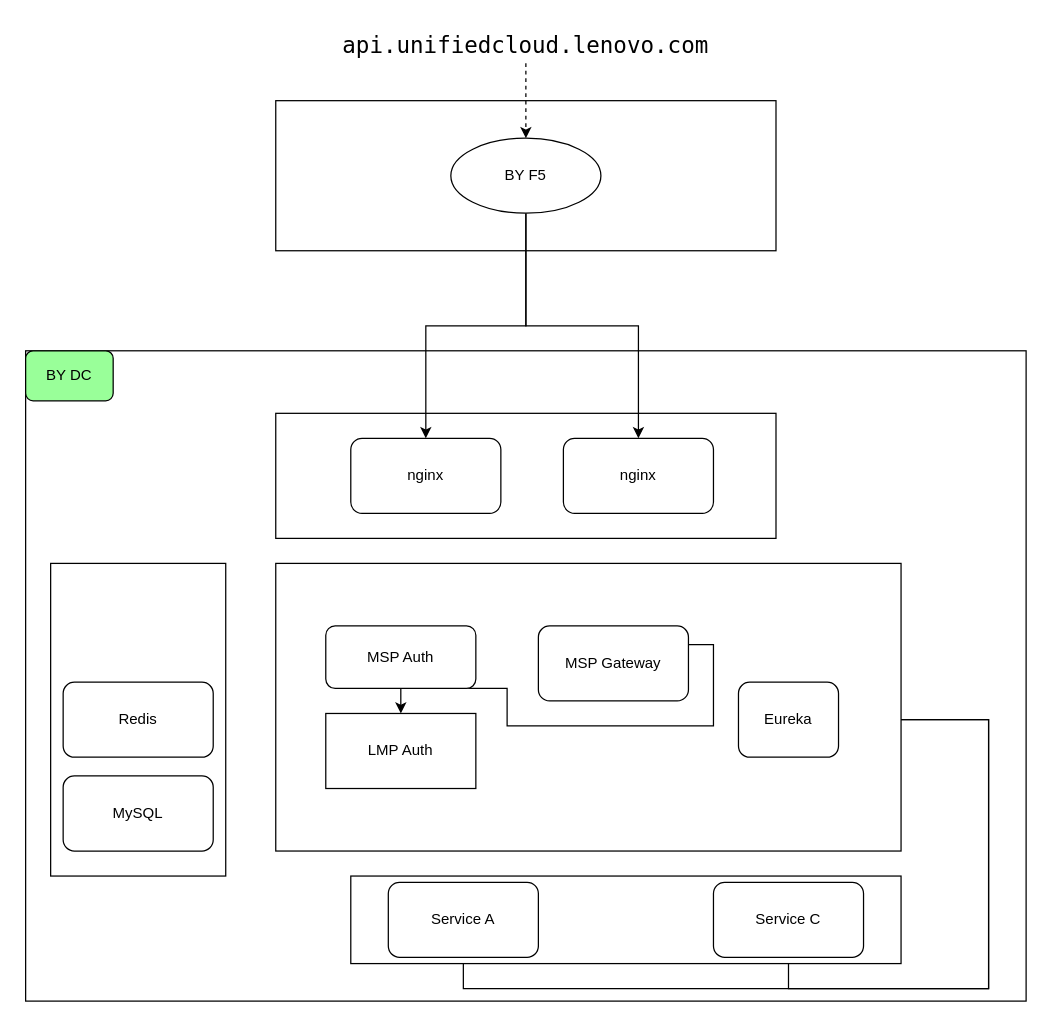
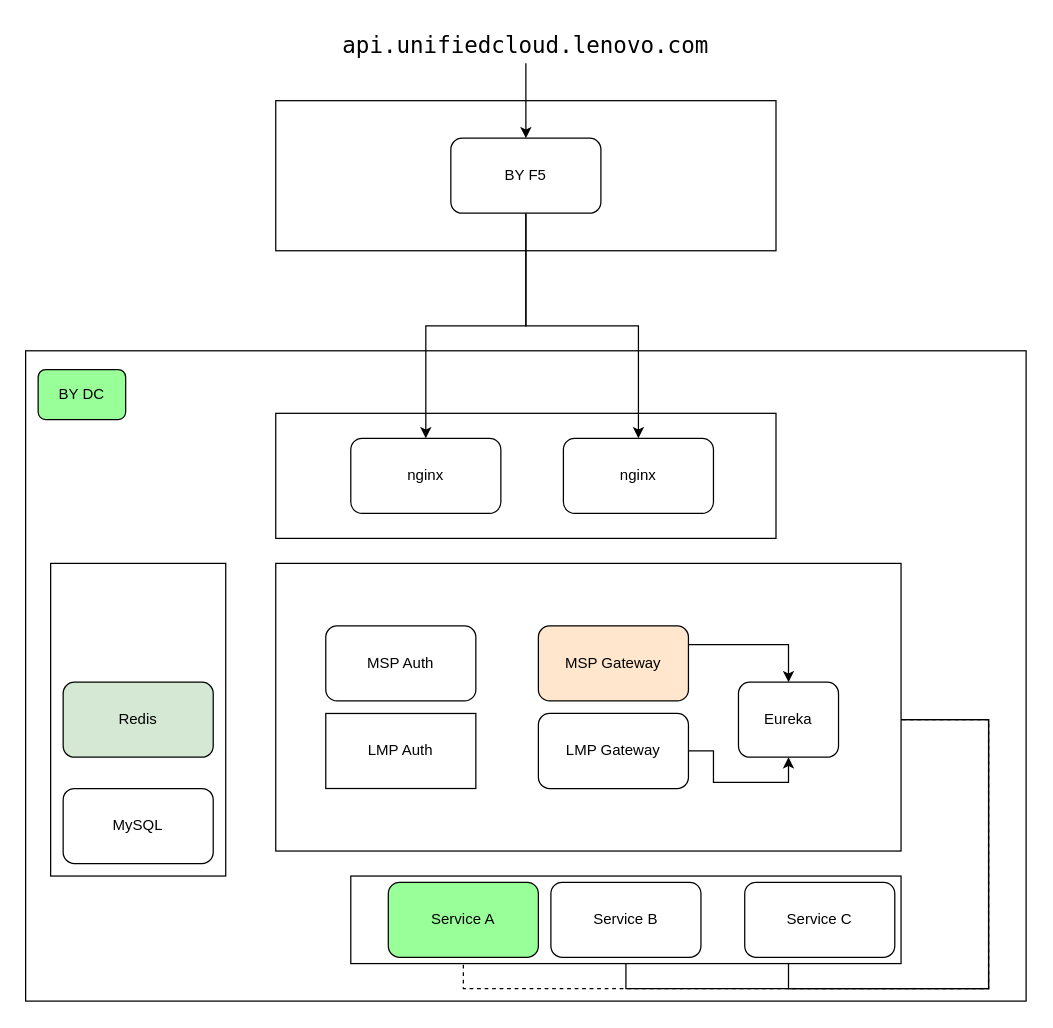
edge "api.unifiedcloud.lenovo.com" -> "BY F5": style dashed -> solid
node "BY F5": shape ellipse -> rounded rectangle
node "BY DC": moved (69, 376) -> (82, 394)
node "MSP Auth": size 150x63 -> 150x75
node "MSP Gateway": fillcolor #ffffff -> #ffe6cc
node "Redis": fillcolor #ffffff -> #d5e8d4
edge "MSP Gateway" -> "LMP Auth": now "MSP Gateway" -> "Eureka"
node "LMP Gateway": added
edge "LMP Gateway" -> "Eureka": added
node "MySQL": moved (138, 813) -> (138, 826)
node "Service A": fillcolor #ffffff -> #99ff99
node "Service B": added
node "Service C": moved (788, 919) -> (819, 919)
edge "Service B" -> "Eureka": added
edge "Service A" -> "Eureka": style solid -> dashed
